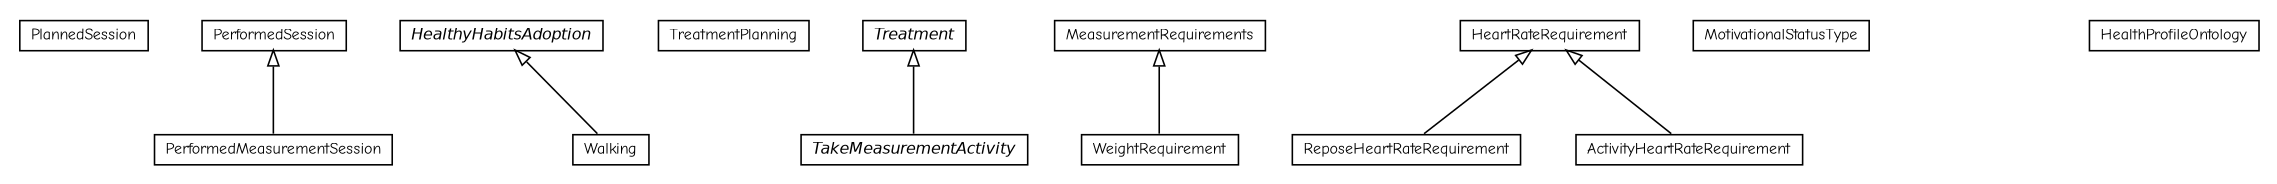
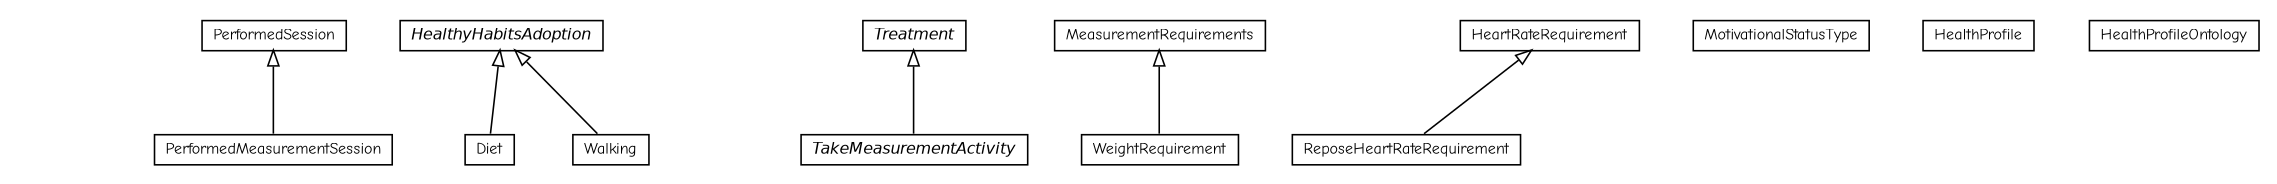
node "PlannedSession": removed
node "TreatmentPlanning": removed
node "HealthProfile": added
node "Diet": added
node "ActivityHeartRateRequirement": removed
